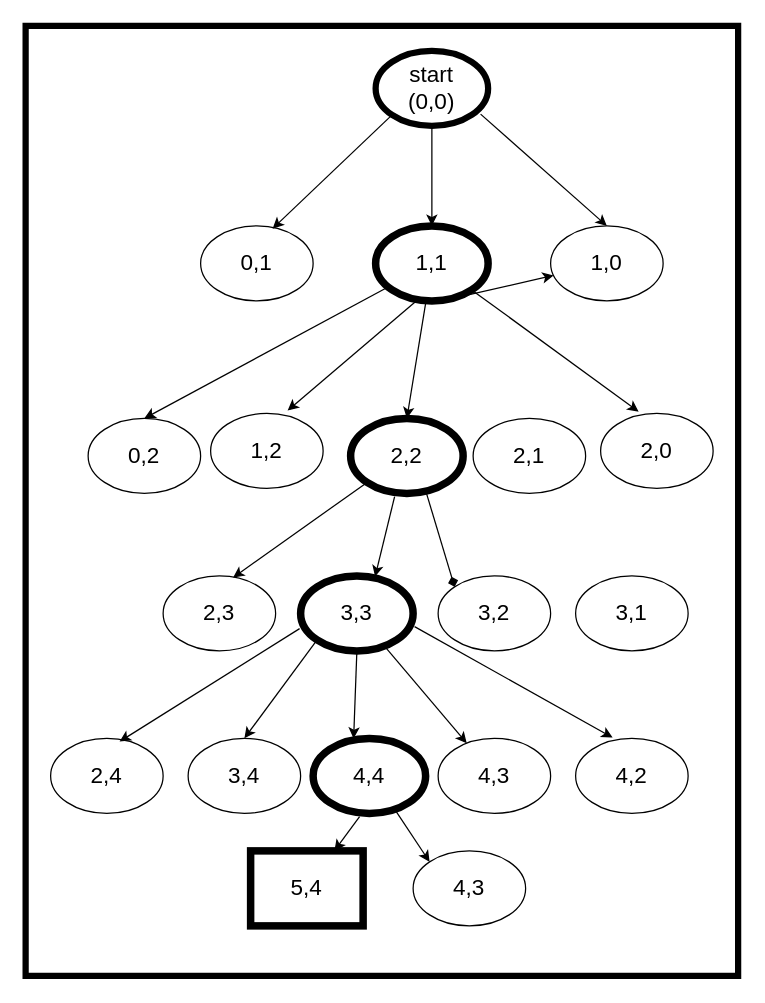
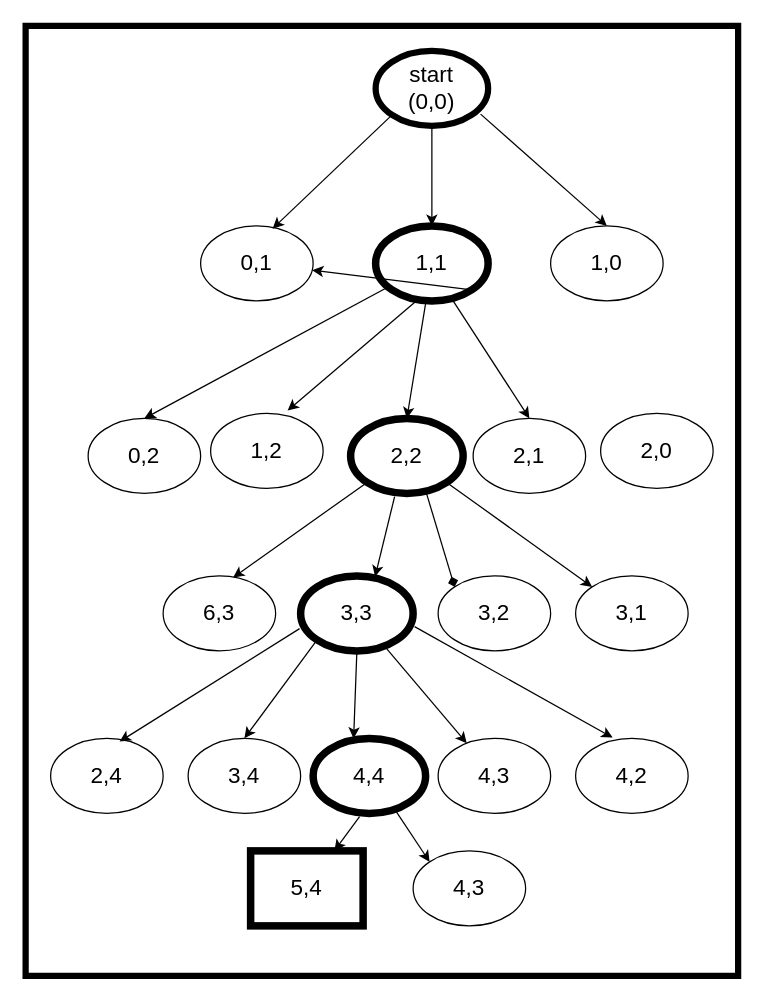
edge "1,1" -> "1,0": now "1,1" -> "2,1"
edge "1,1" -> "2,0": now "1,1" -> "0,1"
edge "2,2" -> "3,1": added
node "2,3": label "2,3" -> "6,3"
